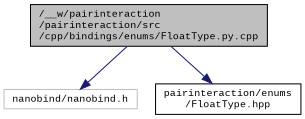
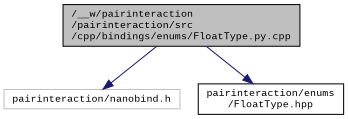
node "nanobind/nanobind.h": label "nanobind/nanobind.h" -> "pairinteraction/nanobind.h"
